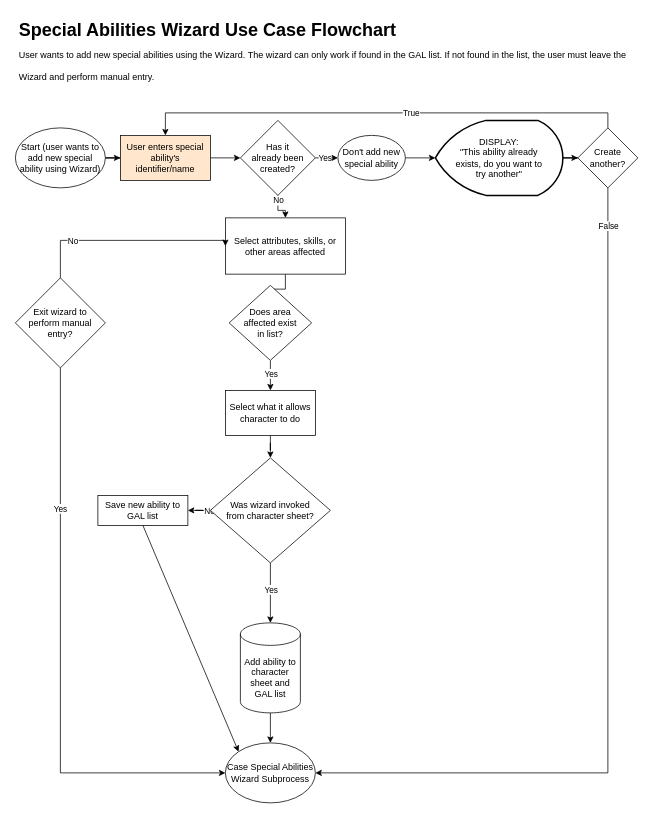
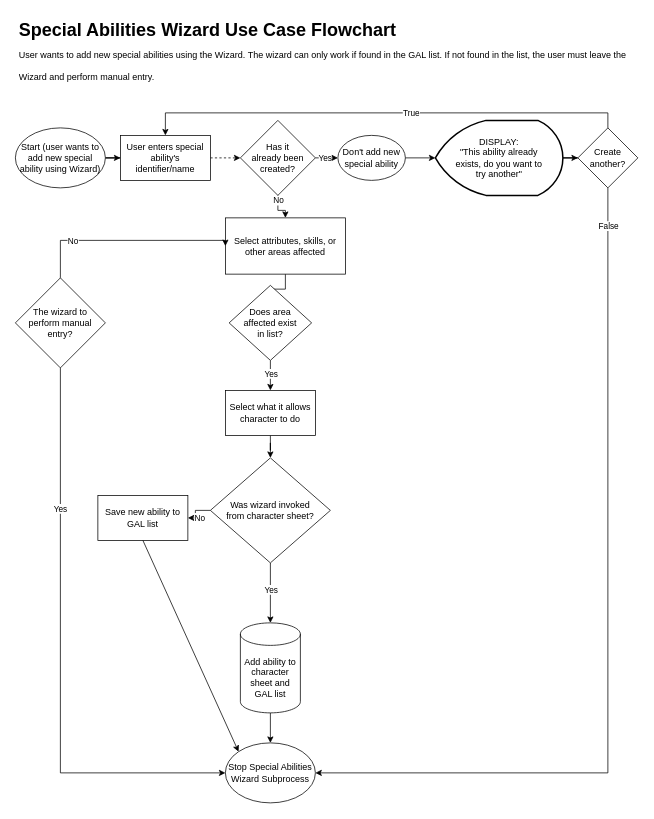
node "User enters special ability's identifier/name": fillcolor #ffe6cc -> #ffffff
edge "User enters special ability's identifier/name" -> "Has it already been created?": style solid -> dashed
node "Exit wizard to perform manual entry?": label "Exit wizard to perform manual entry?" -> "The wizard to perform manual entry?"
node "Save new ability to GAL list": size 90x30 -> 90x45
node "Case Special Abilities Wizard Subprocess": label "Case Special Abilities Wizard Subprocess" -> "Stop Special Abilities Wizard Subprocess"
